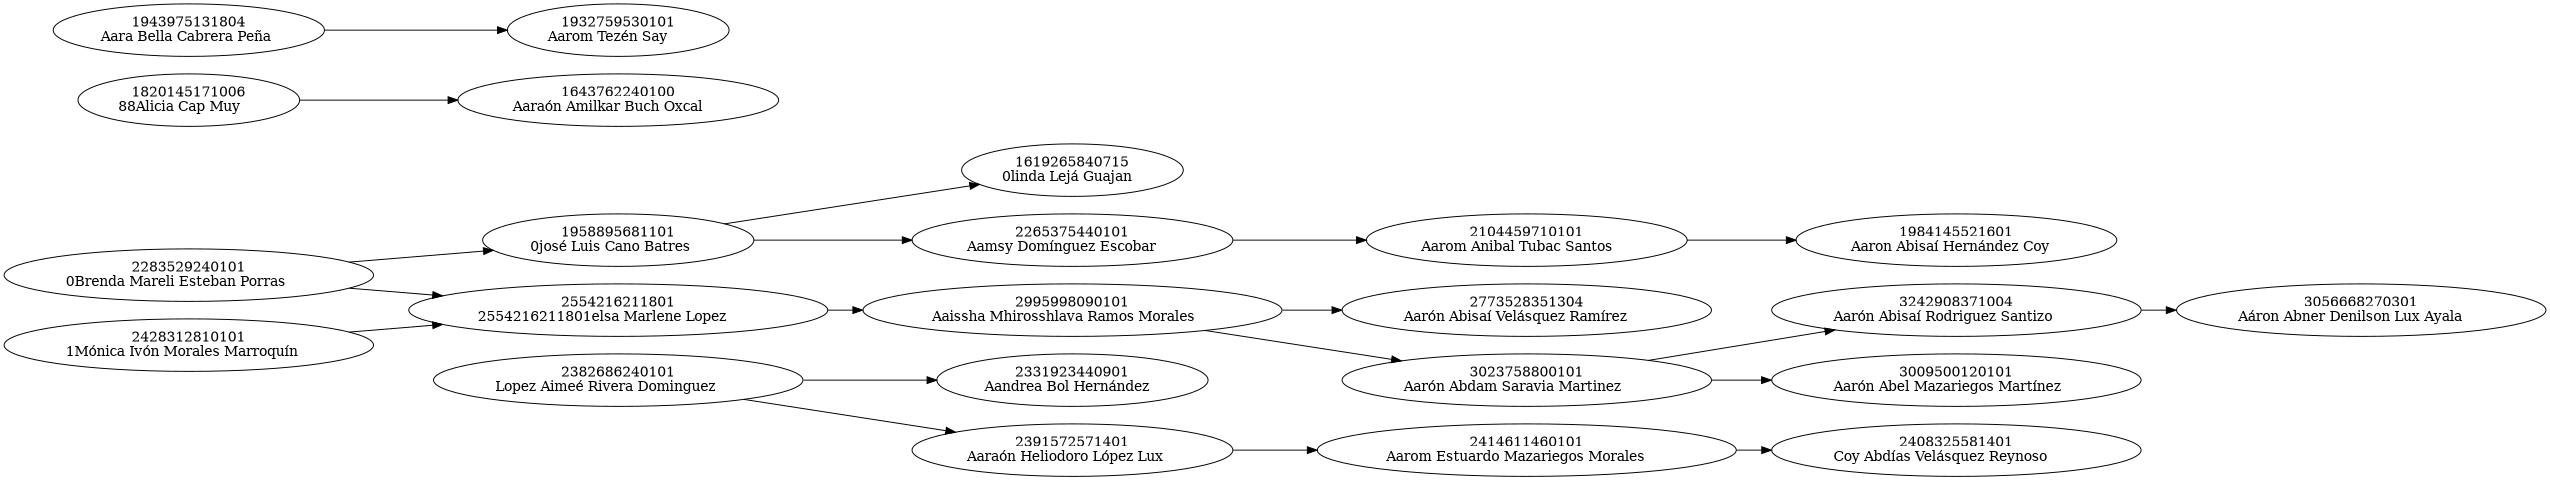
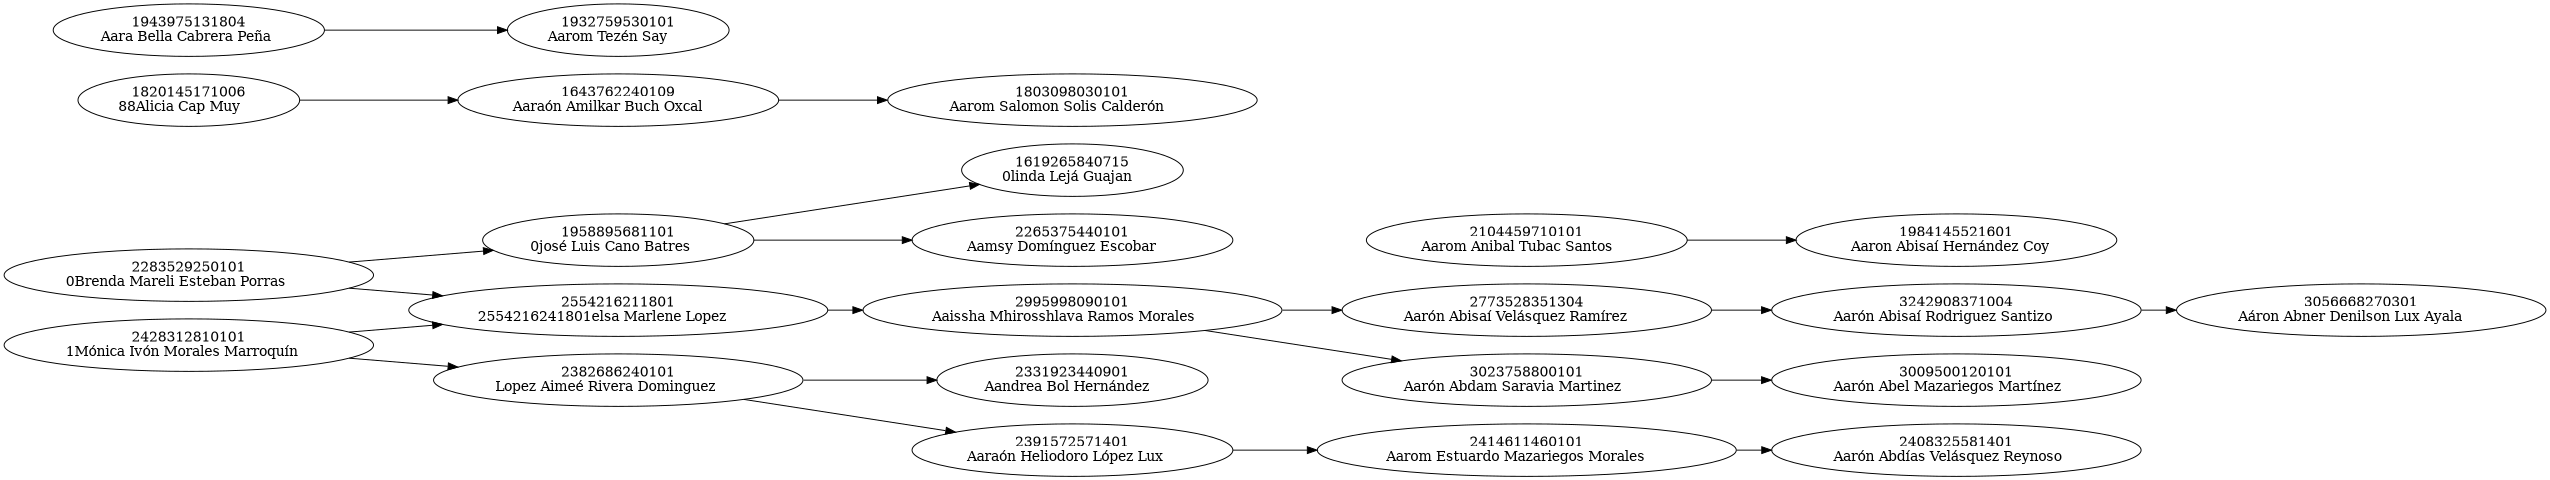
node "1643762240100 Aaraón Amilkar Buch Oxcal": label "1643762240100 Aaraón Amilkar Buch Oxcal" -> "1643762240109 Aaraón Amilkar Buch Oxcal"
node "1803098030101 Aarom Salomon Solis Calderón": added
edge "2265375440101 Aamsy Domínguez Escobar" -> "2104459710101 Aarom Anibal Tubac Santos": removed
node "2283529240101 0Brenda Mareli Esteban Porras": label "2283529240101 0Brenda Mareli Esteban Porras" -> "2283529250101 0Brenda Mareli Esteban Porras"
node "2554216211801 2554216211801elsa Marlene Lopez": label "2554216211801 2554216211801elsa Marlene Lopez" -> "2554216211801 2554216241801elsa Marlene Lopez"
edge "3023758800101 Aarón Abdam Saravia Martinez" -> "3242908371004 Aarón Abisaí Rodriguez Santizo": now "2773528351304 Aarón Abisaí Velásquez Ramírez" -> "3242908371004 Aarón Abisaí Rodriguez Santizo"
edge "2428312810101 1Mónica Ivón Morales Marroquín" -> "2382686240101 Lopez Aimeé Rivera Dominguez": added
node "2408325581401 Coy Abdías Velásquez Reynoso": label "2408325581401 Coy Abdías Velásquez Reynoso" -> "2408325581401 Aarón Abdías Velásquez Reynoso"
